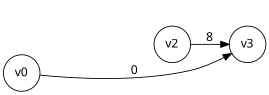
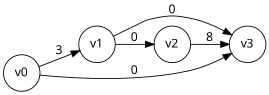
node "v1": added
